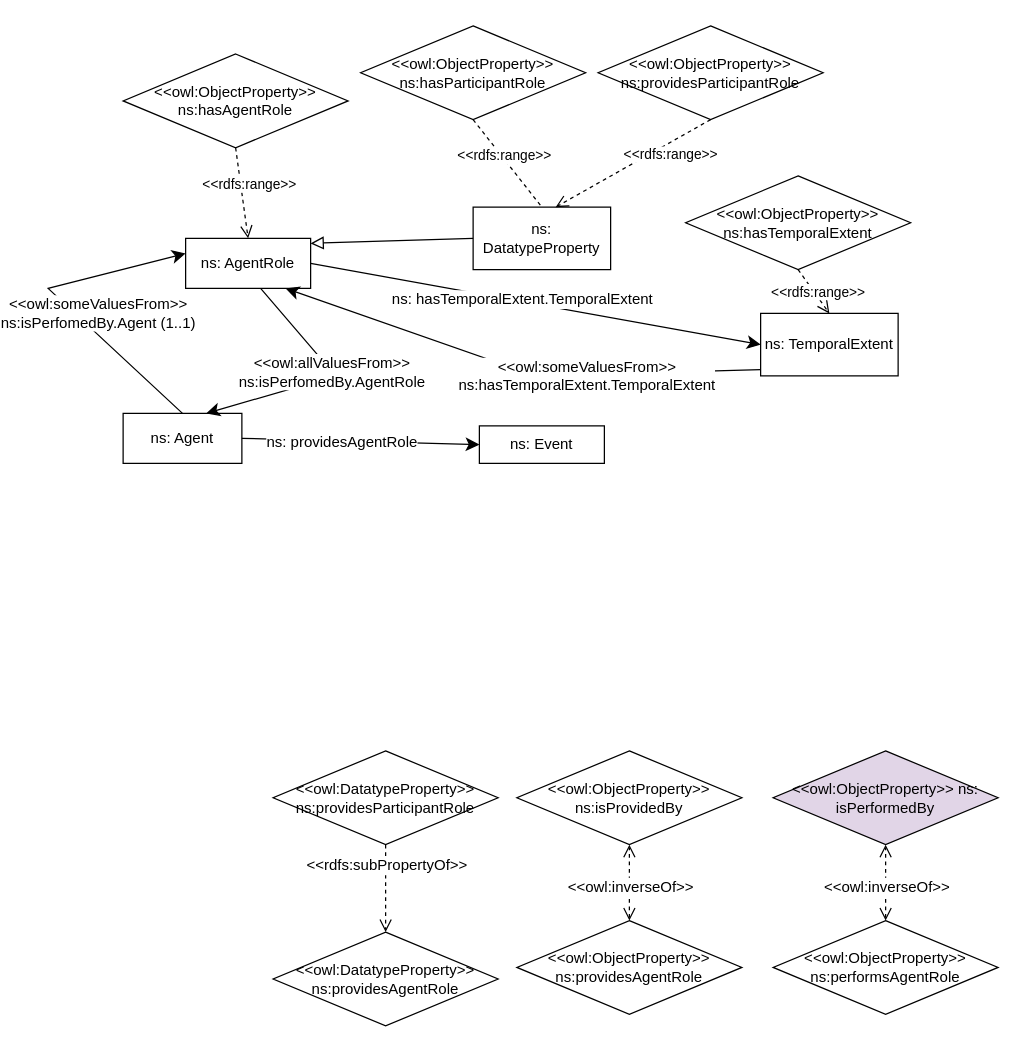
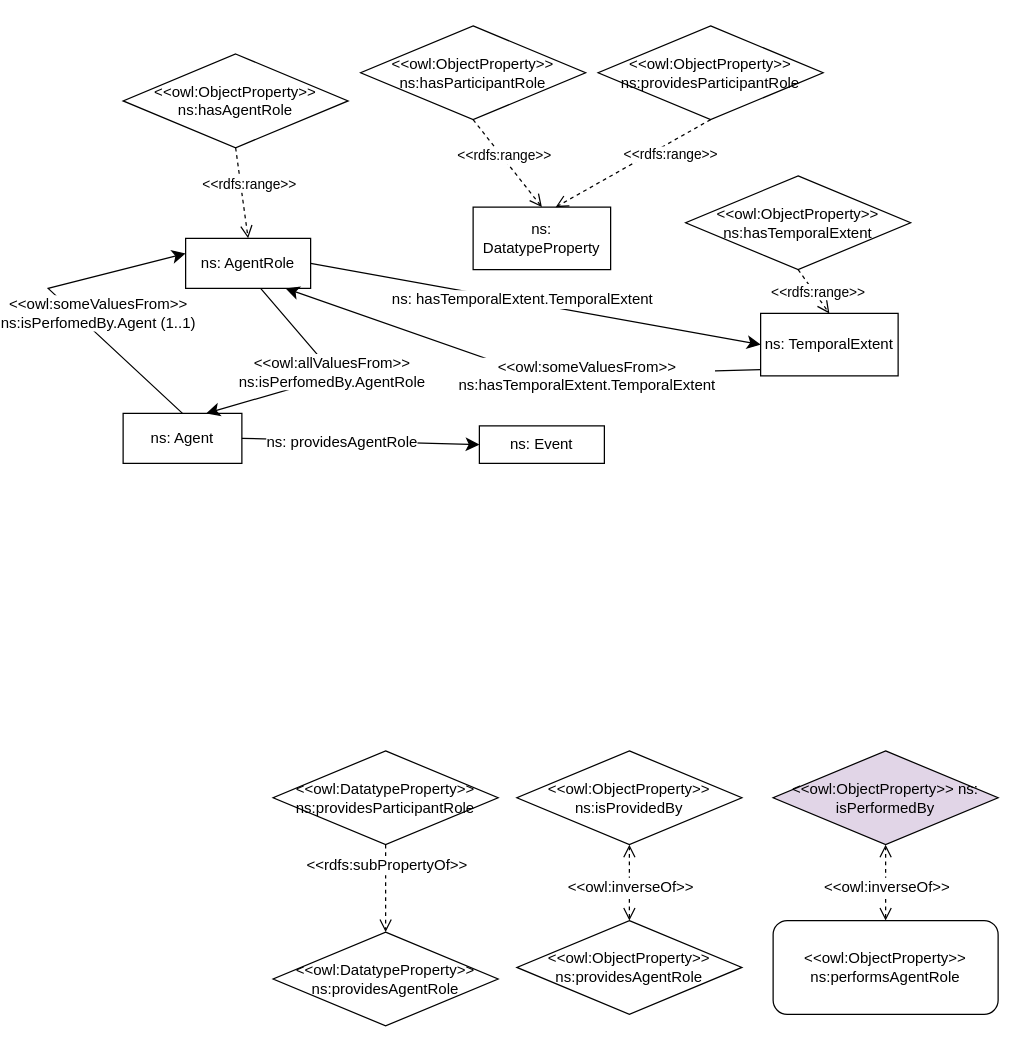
edge "<<owl:ObjectProperty>> ns:hasParticipantRole" -- "ns: DatatypeProperty": arrowhead none -> open
edge "ns: DatatypeProperty" -> "ns: AgentRole": removed
node "<<owl:ObjectProperty>> ns:performsAgentRole": shape diamond -> rounded rectangle
